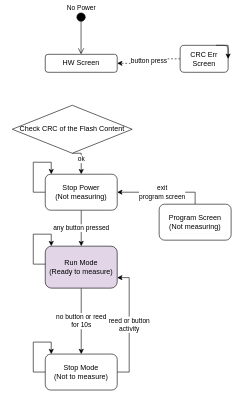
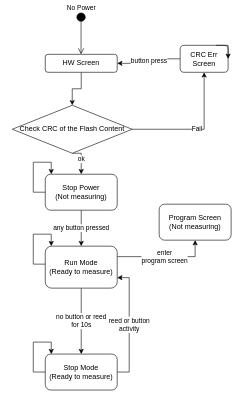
edge "CRC Err Screen" -> "HW Screen": style dashed -> solid
edge "HW Screen" -> "Check CRC of the Flash Content": added
edge "Check CRC of the Flash Content" -> "CRC Err Screen": added, label "Fail"
edge "Program Screen (Not measuring)" -> "Stop Power (Not measuring)": removed, label "exit program screen"
edge "Run Mode (Ready to measure)" -> "Program Screen (Not measuring)": added, label "enter program screen"
node "Run Mode (Ready to measure)": fillcolor #e1d5e7 -> #ffffff
node "Stop Mode (Not to measure)": label "Stop Mode (Not to measure)" -> "Stop Mode (Ready to measure)"
